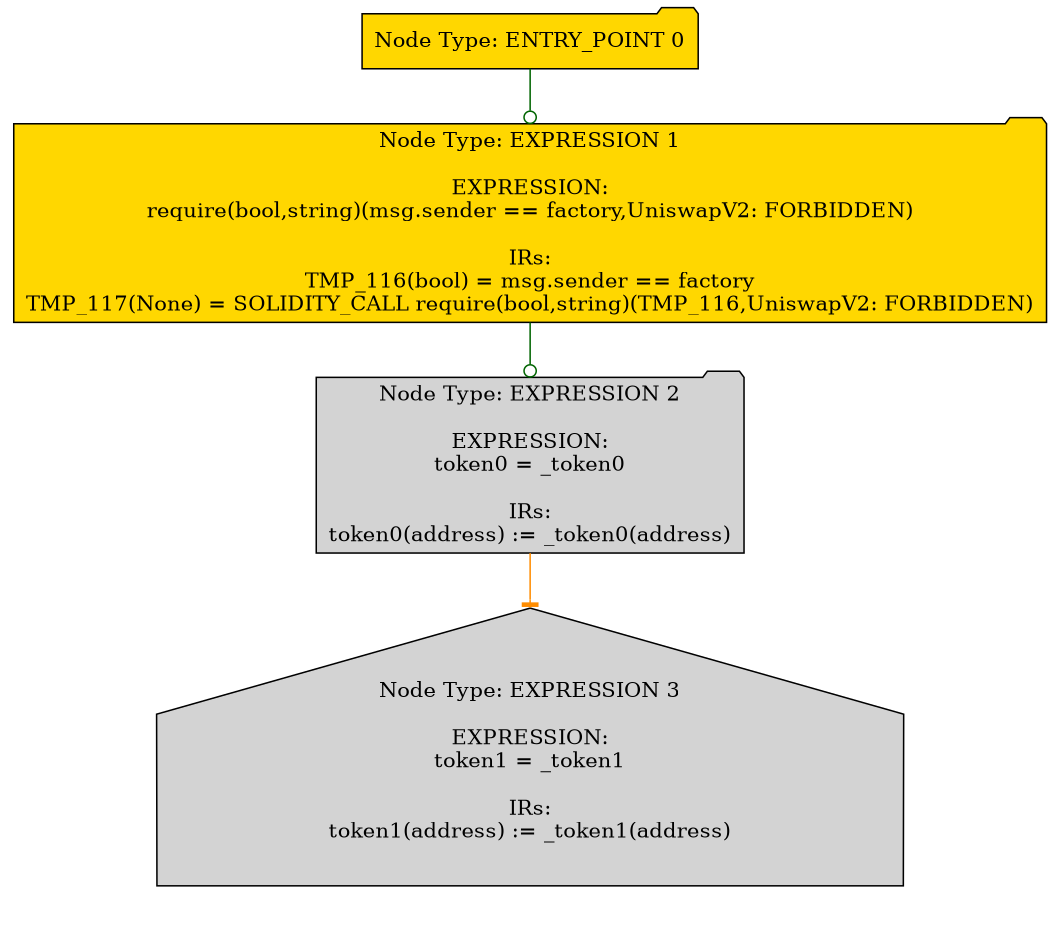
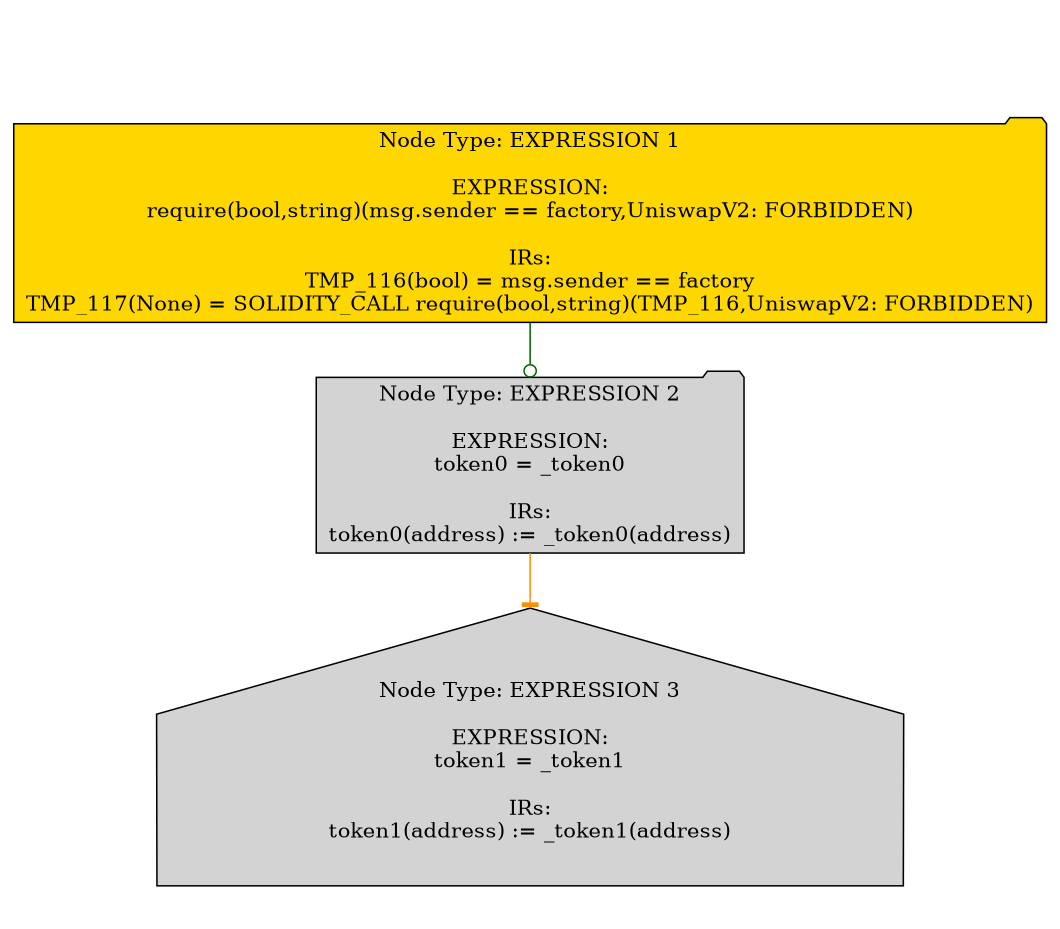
node "Node Type: ENTRY_POINT 0": removed
